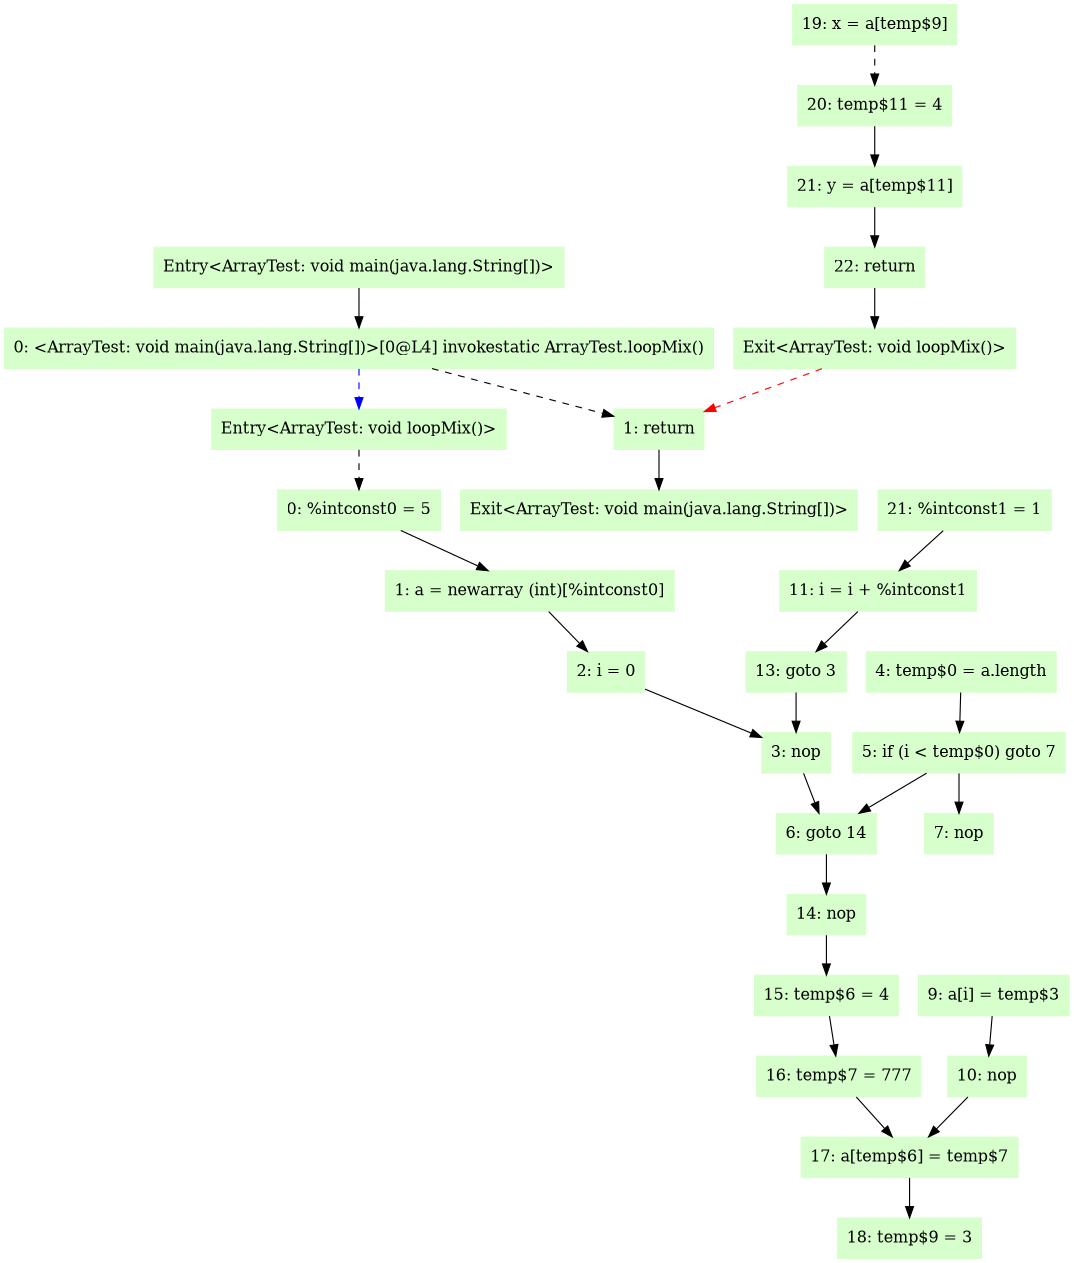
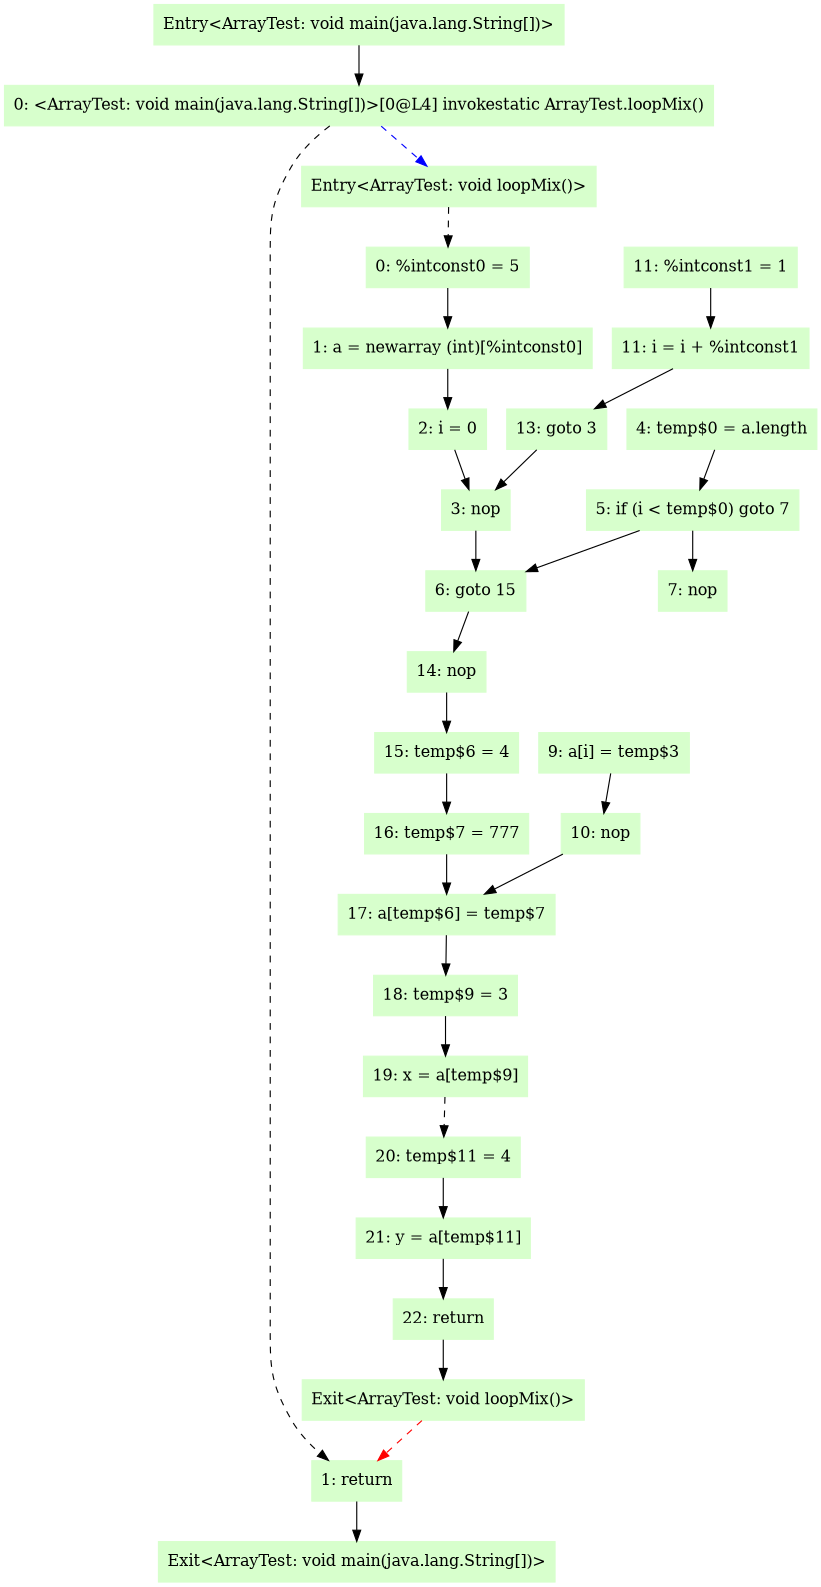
node "21: %intconst1 = 1": label "21: %intconst1 = 1" -> "11: %intconst1 = 1"
node "6: goto 14": label "6: goto 14" -> "6: goto 15"
edge "18: temp$9 = 3" -> "19: x = a[temp$9]": added
